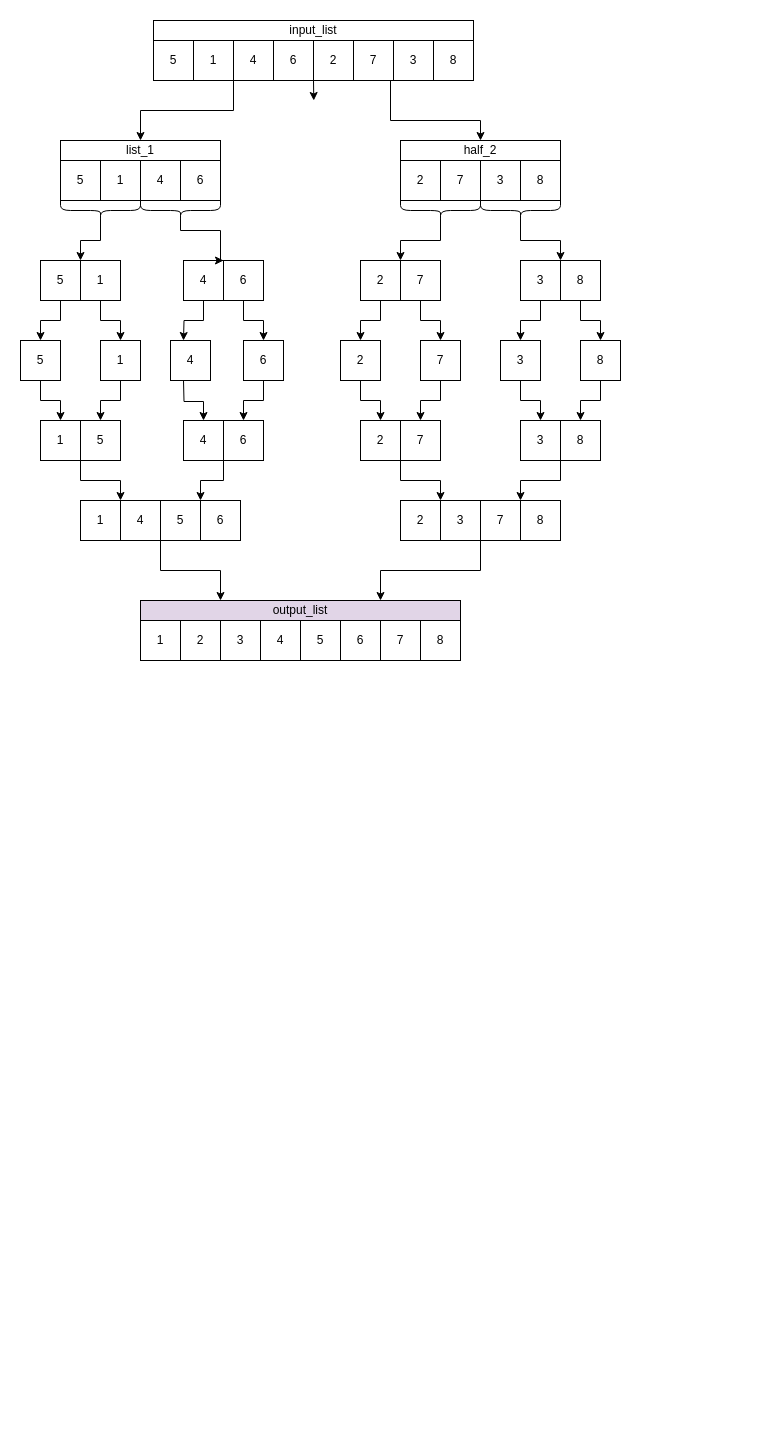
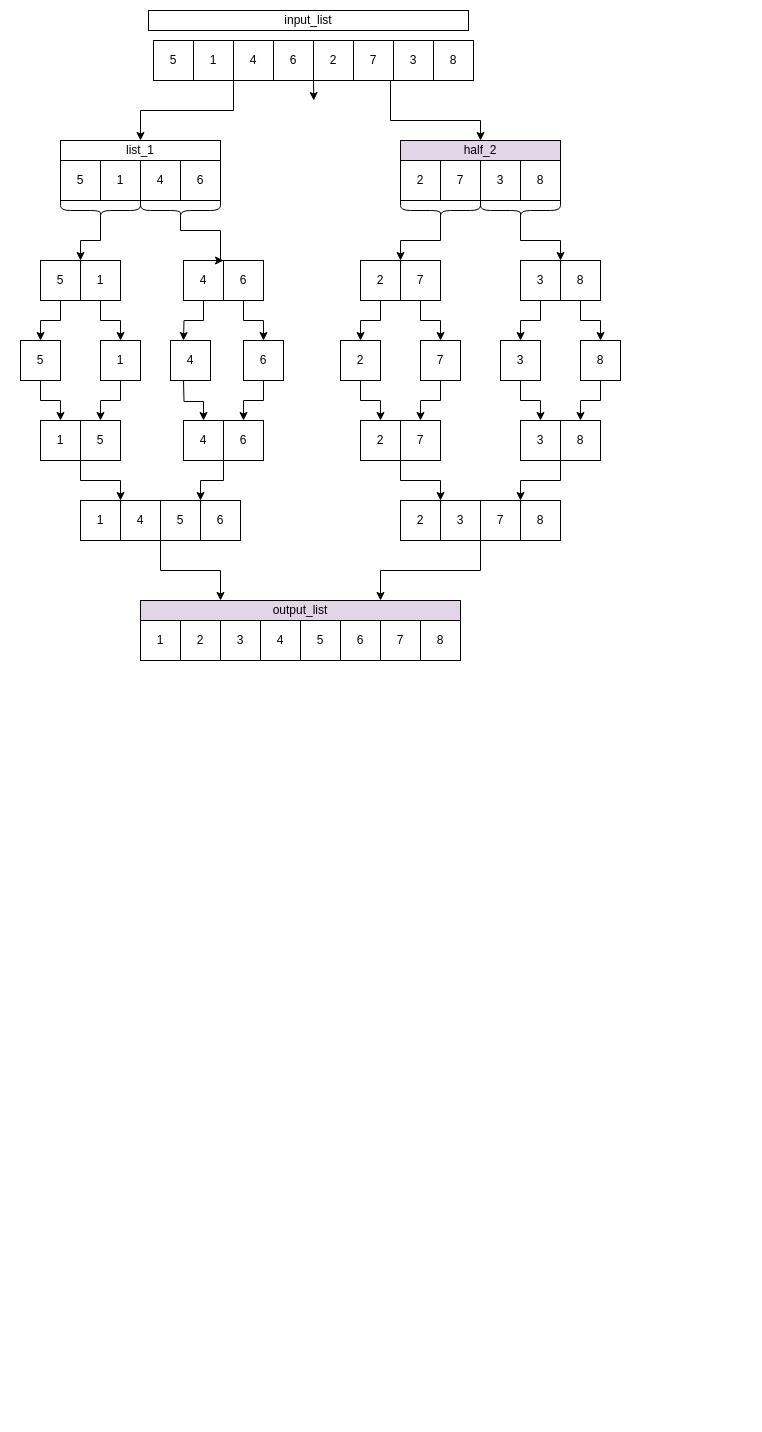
node "input_list": moved (314, 31) -> (309, 21)
node "half_2": fillcolor #ffffff -> #e1d5e7
